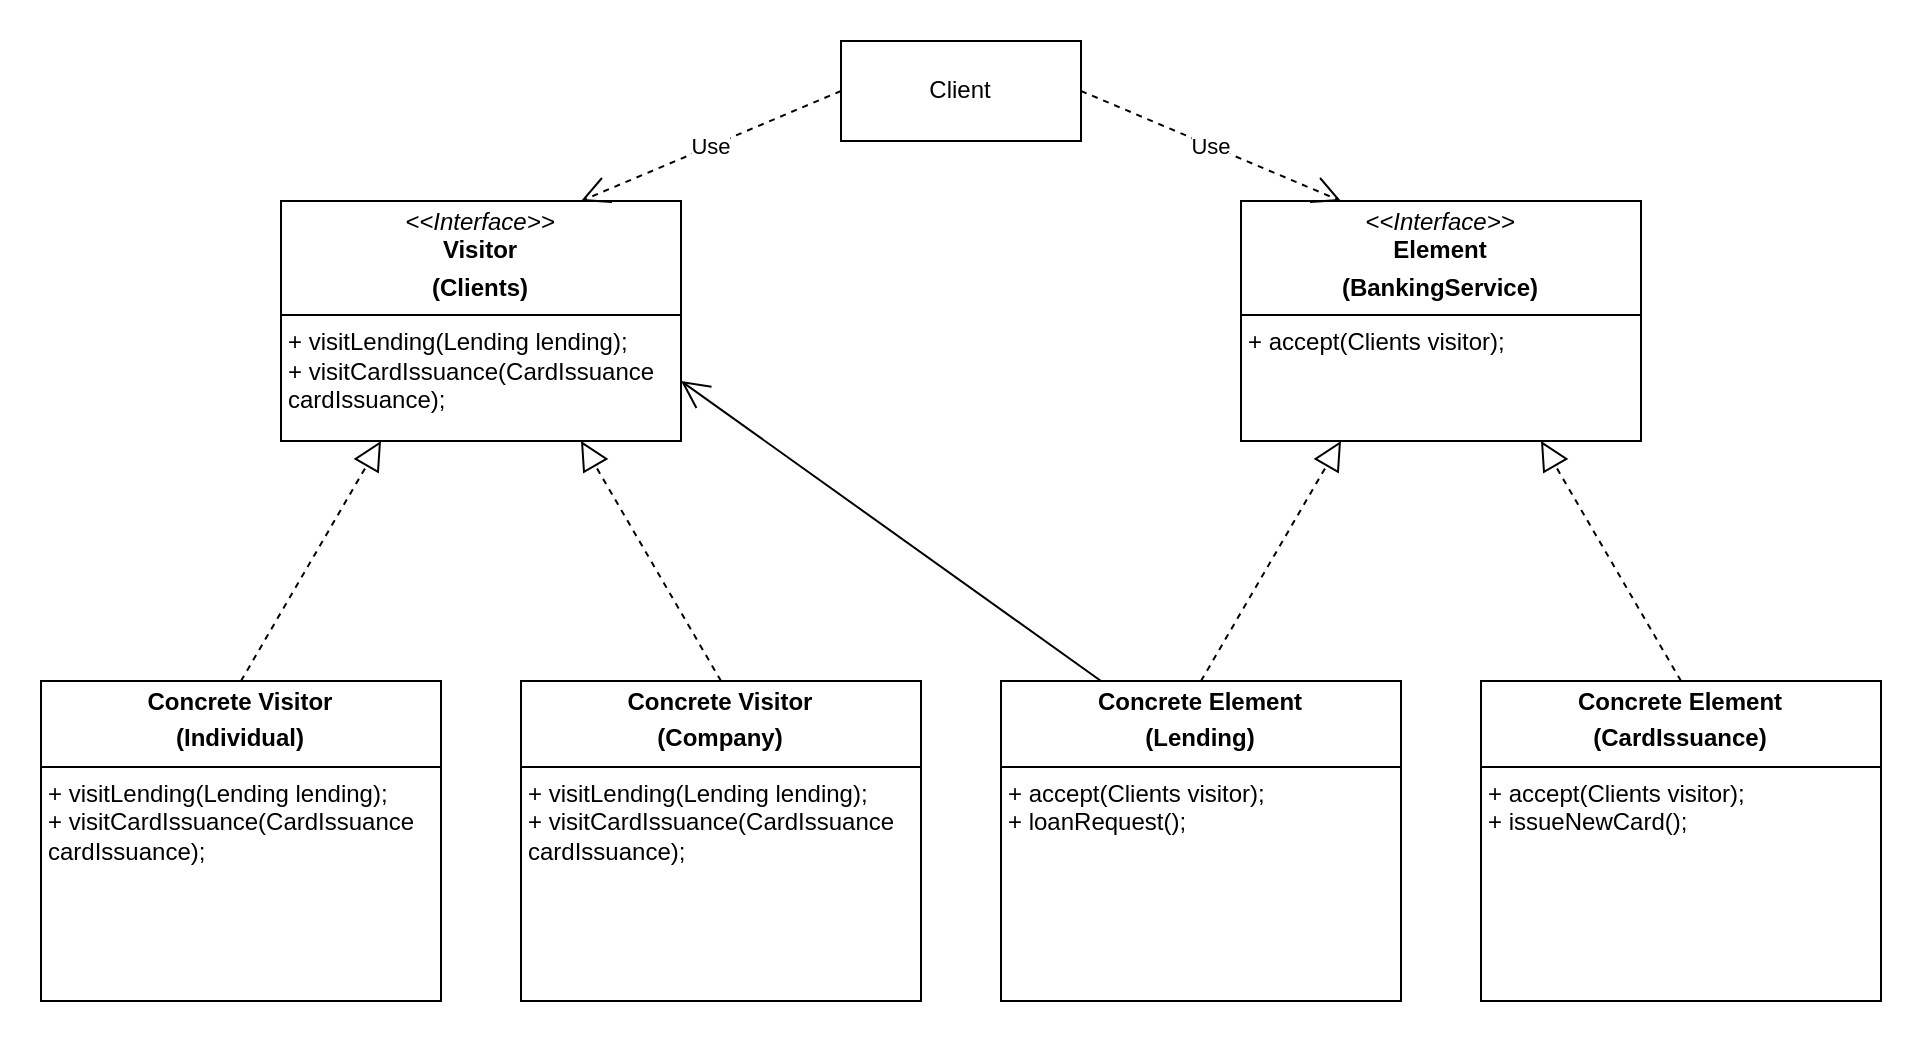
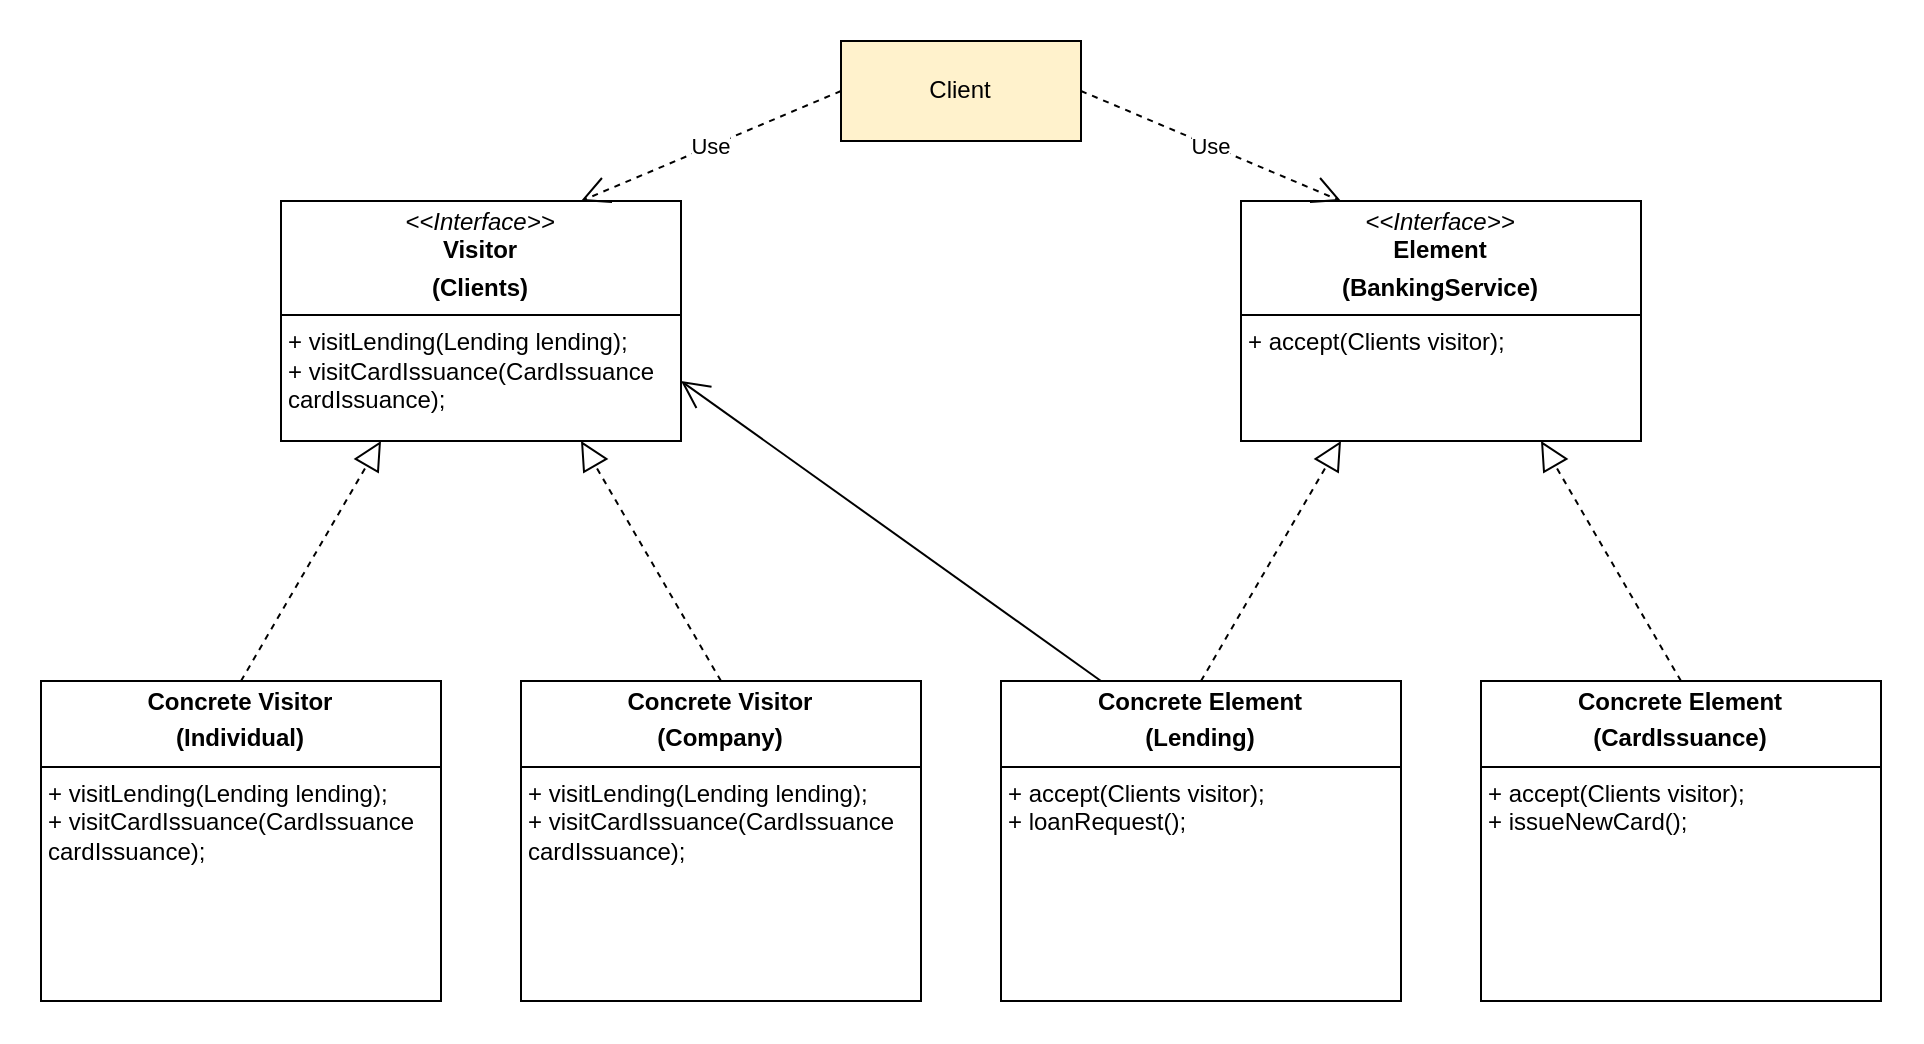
node "Client": fillcolor #ffffff -> #fff2cc
